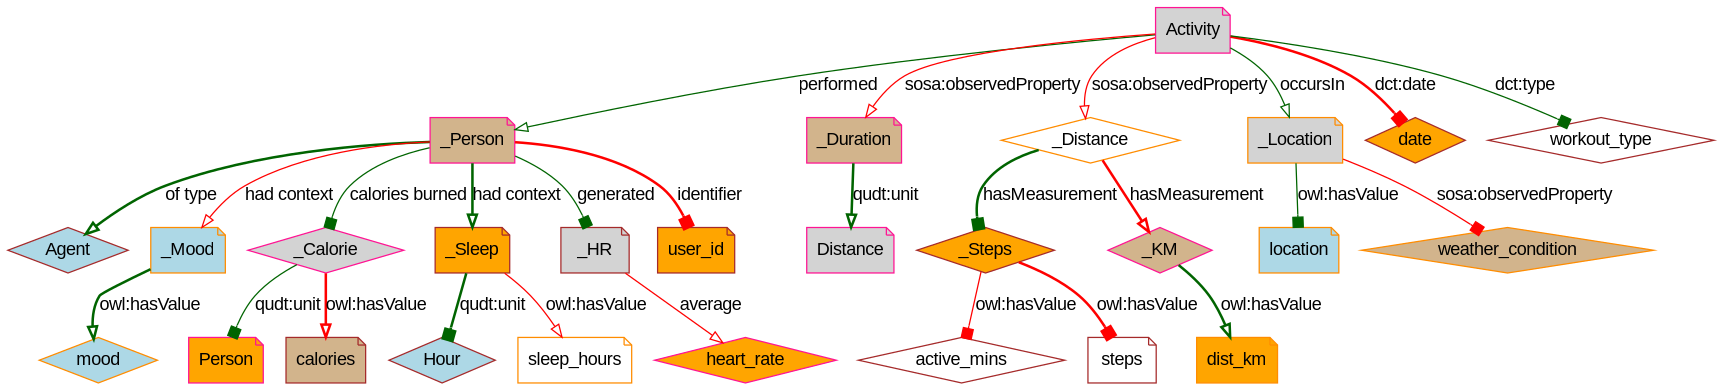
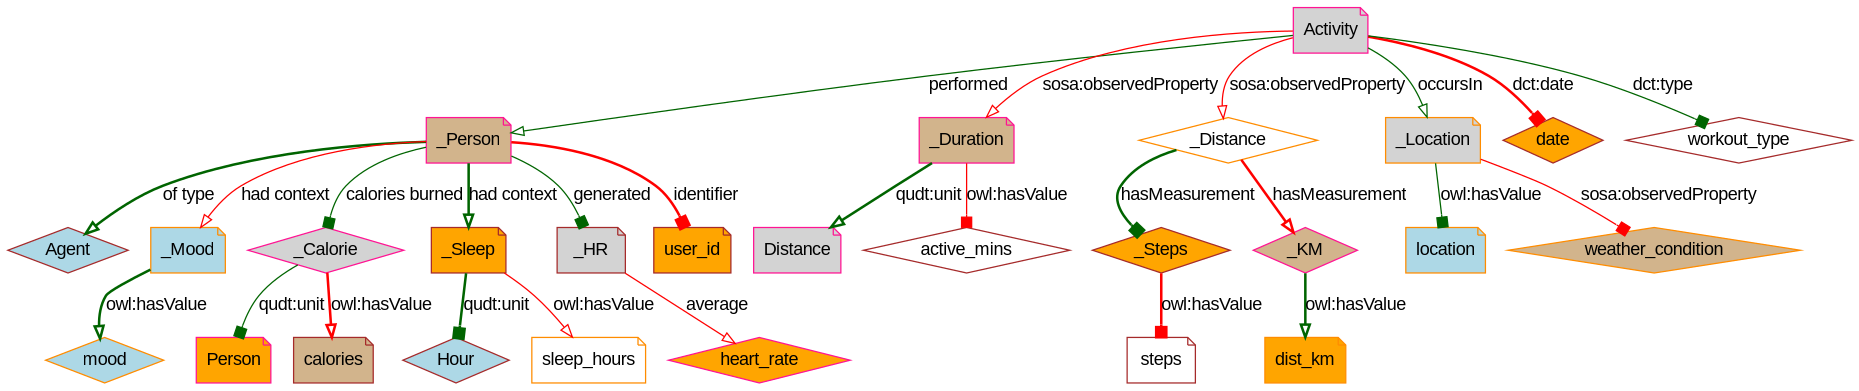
edge "_Steps" -> "active_mins": now "_Duration" -> "active_mins"
